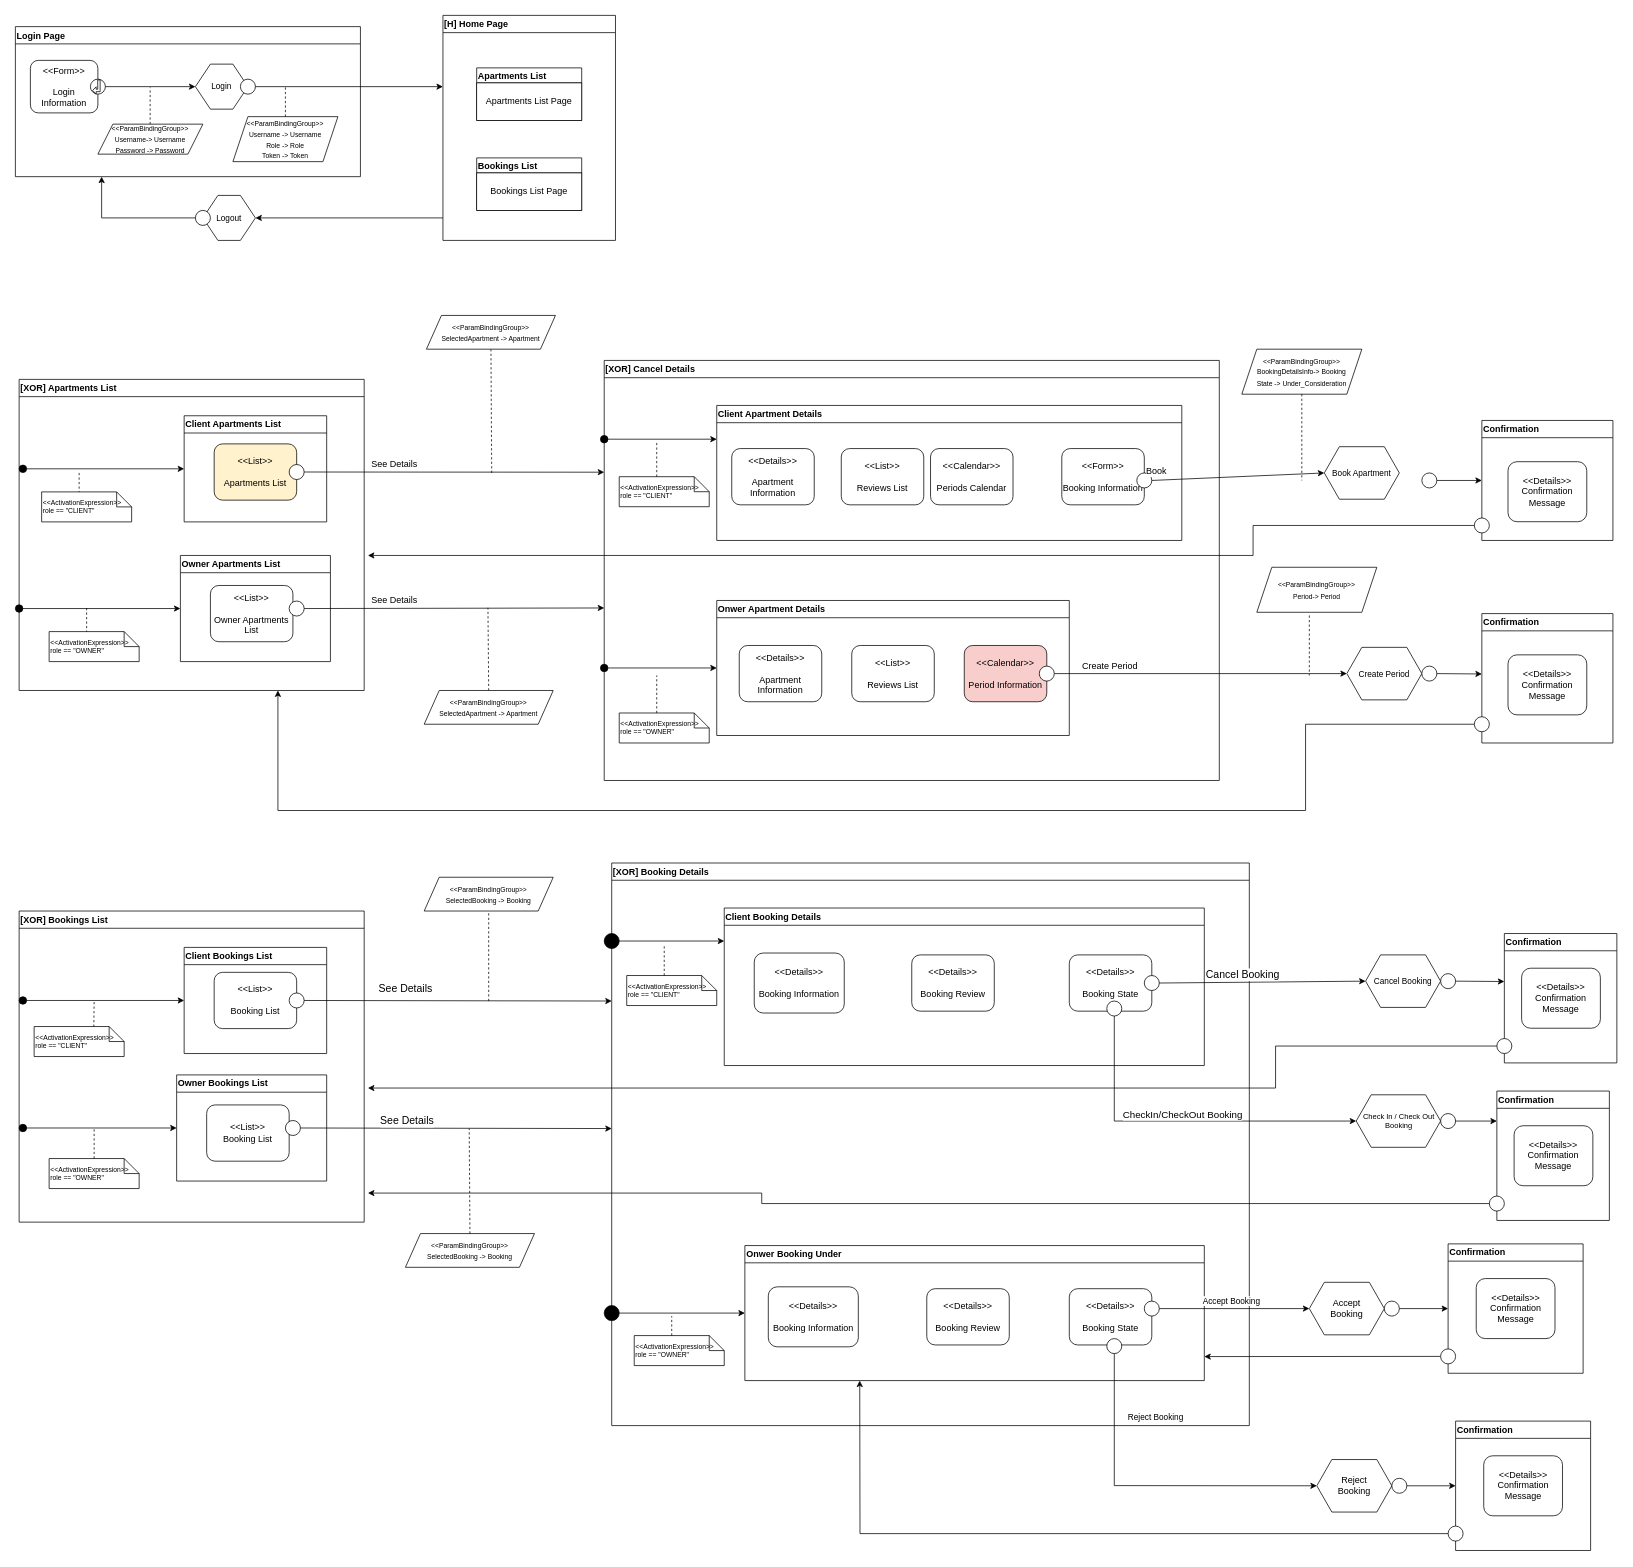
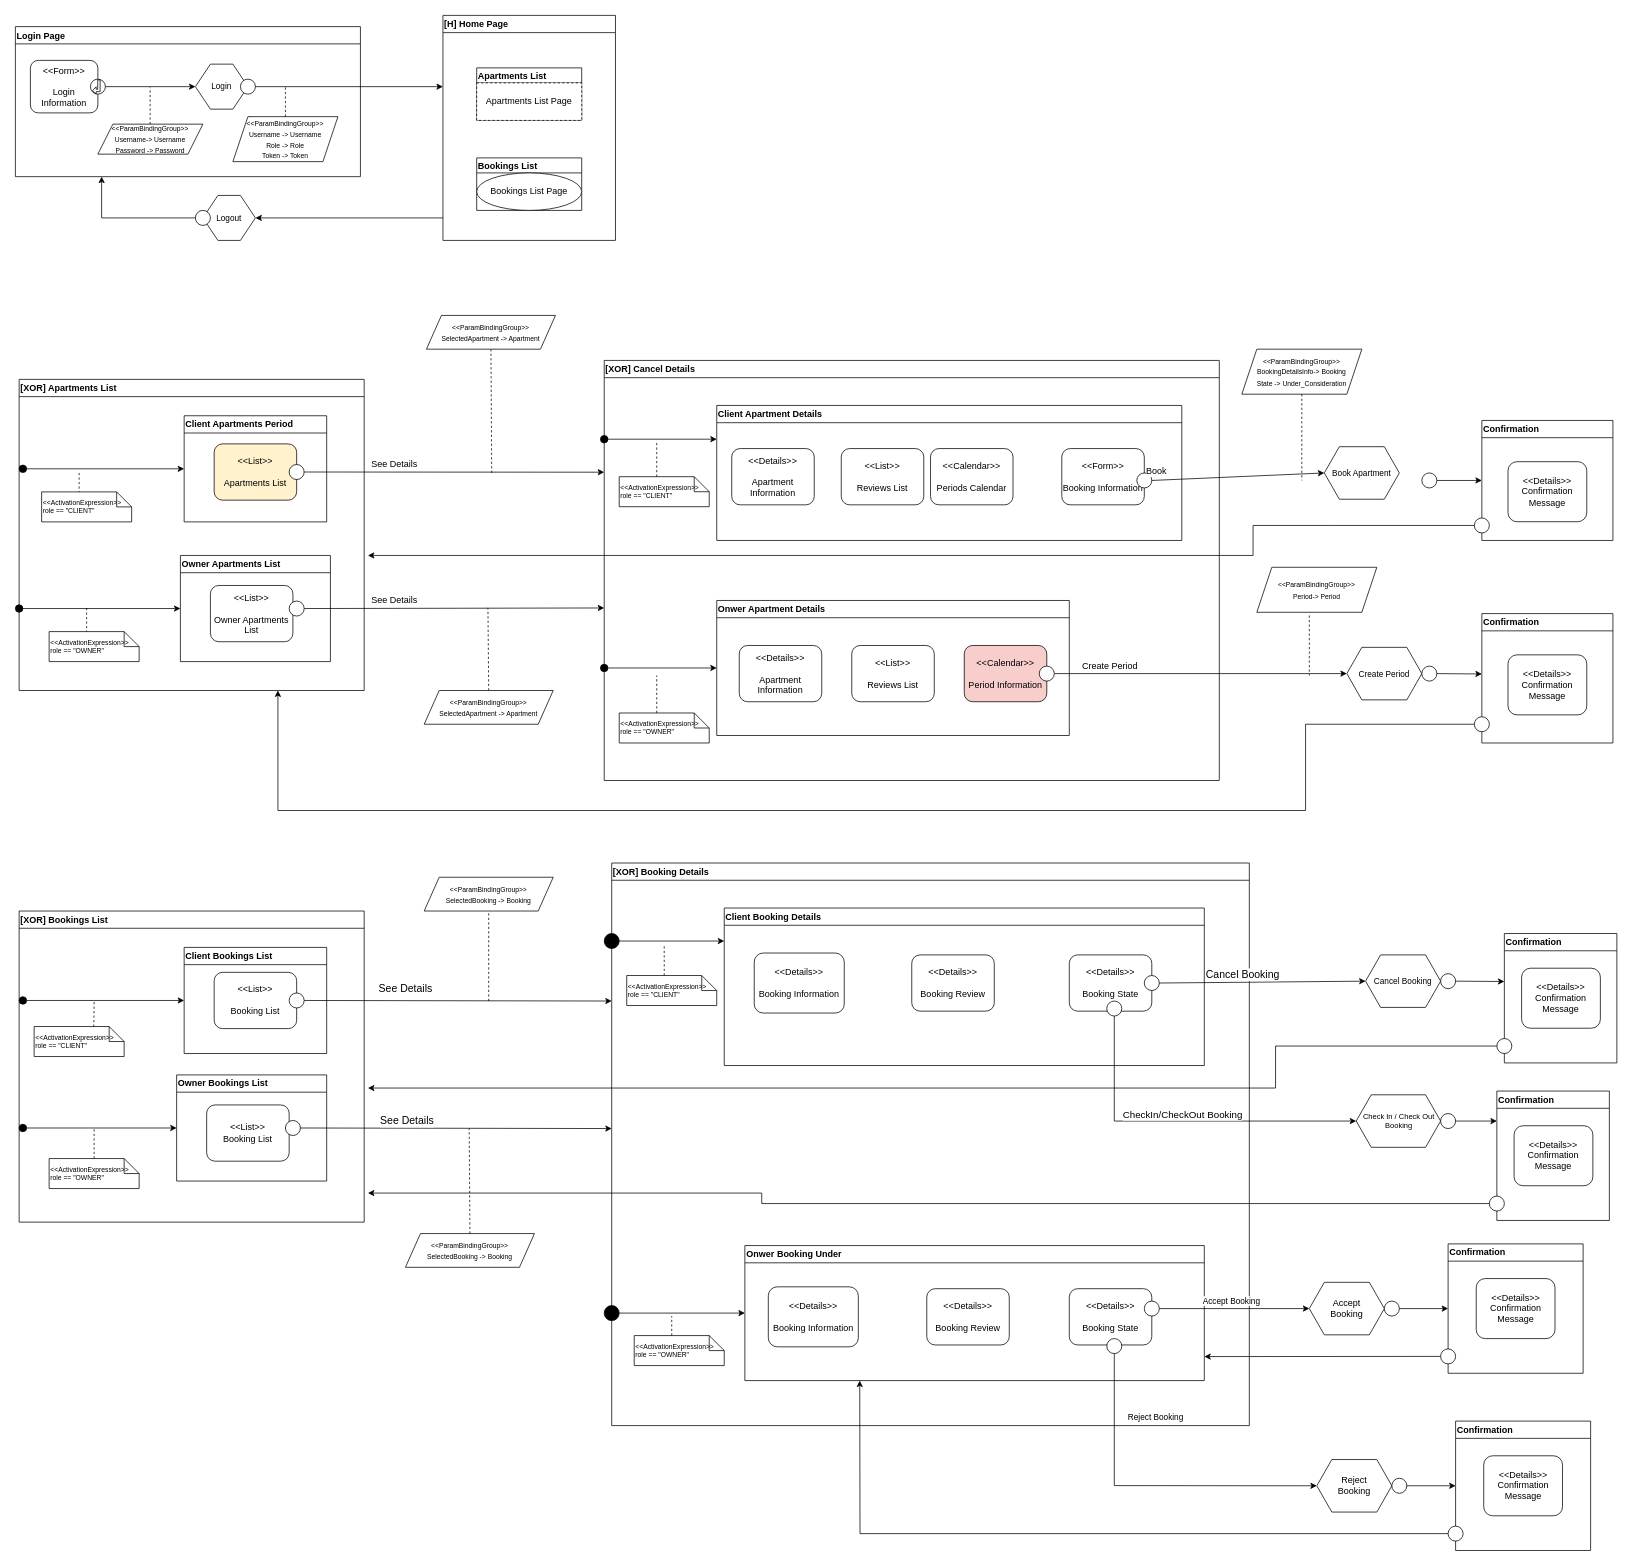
node "Apartments List Page": style solid -> dashed
node "Bookings List Page": shape rectangle -> ellipse
node "Client Apartments List": label "Client Apartments List" -> "Client Apartments Period"
